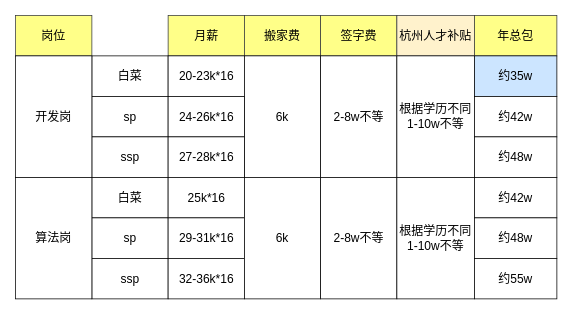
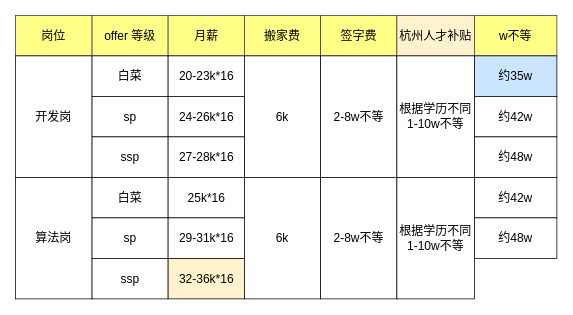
node "offer 等级": added
node "年总包": label "年总包" -> "w不等"
node "32-36k*16": fillcolor #ffffff -> #fff2cc
node "约55w": removed
